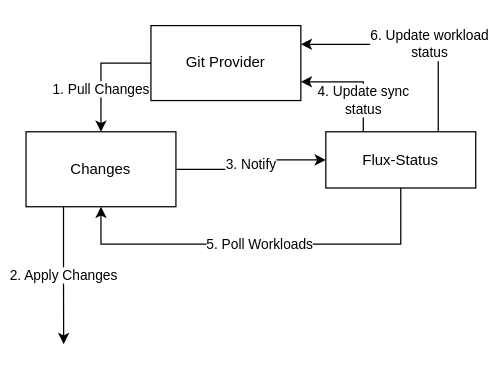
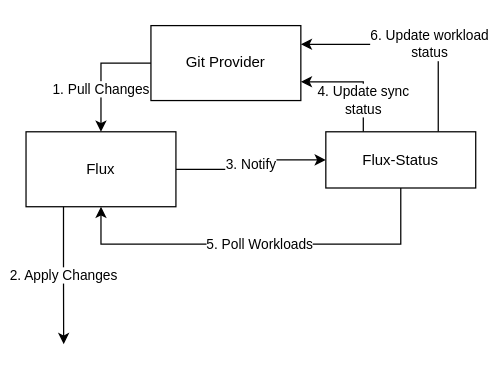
node "Changes": label "Changes" -> "Flux"
